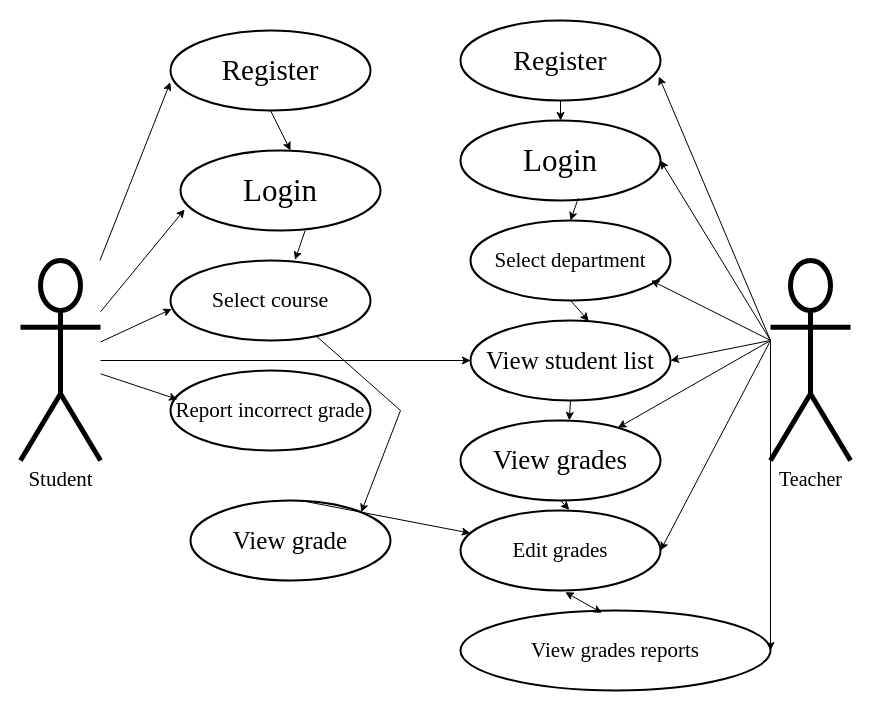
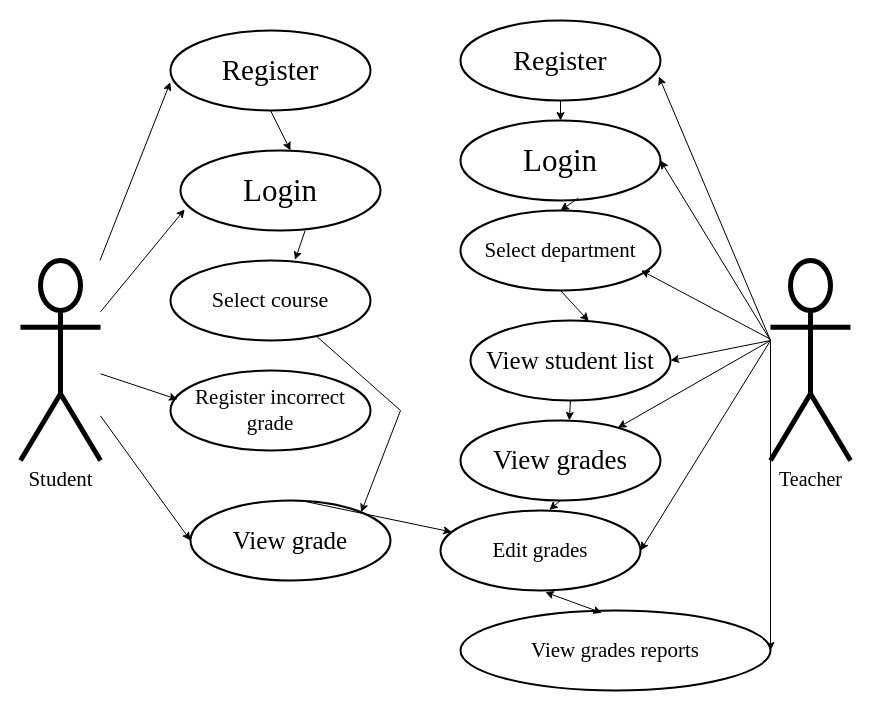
node "Select department": moved (571, 261) -> (561, 251)
edge "Student" -> "Select course": removed
edge "Student" -> "View student list": now "Student" -> "View grade"
node "Report incorrect grade": label "Report incorrect grade" -> "Register incorrect grade"
node "Edit grades": moved (561, 551) -> (541, 551)
